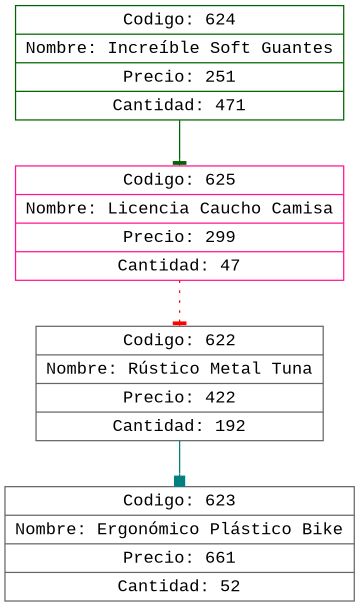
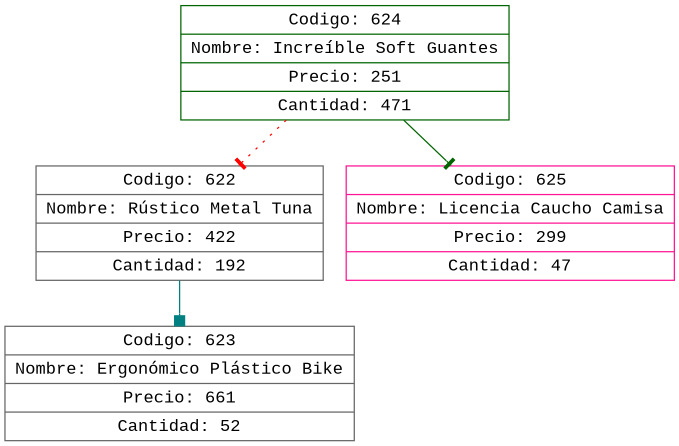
edge "Codigo: 625" -> "Codigo: 622": now "Codigo: 624" -> "Codigo: 622"
